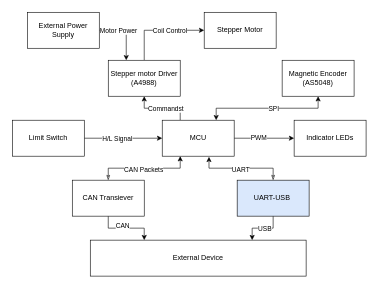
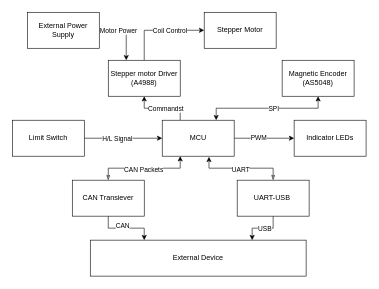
node "UART-USB": fillcolor #dae8fc -> #ffffff
